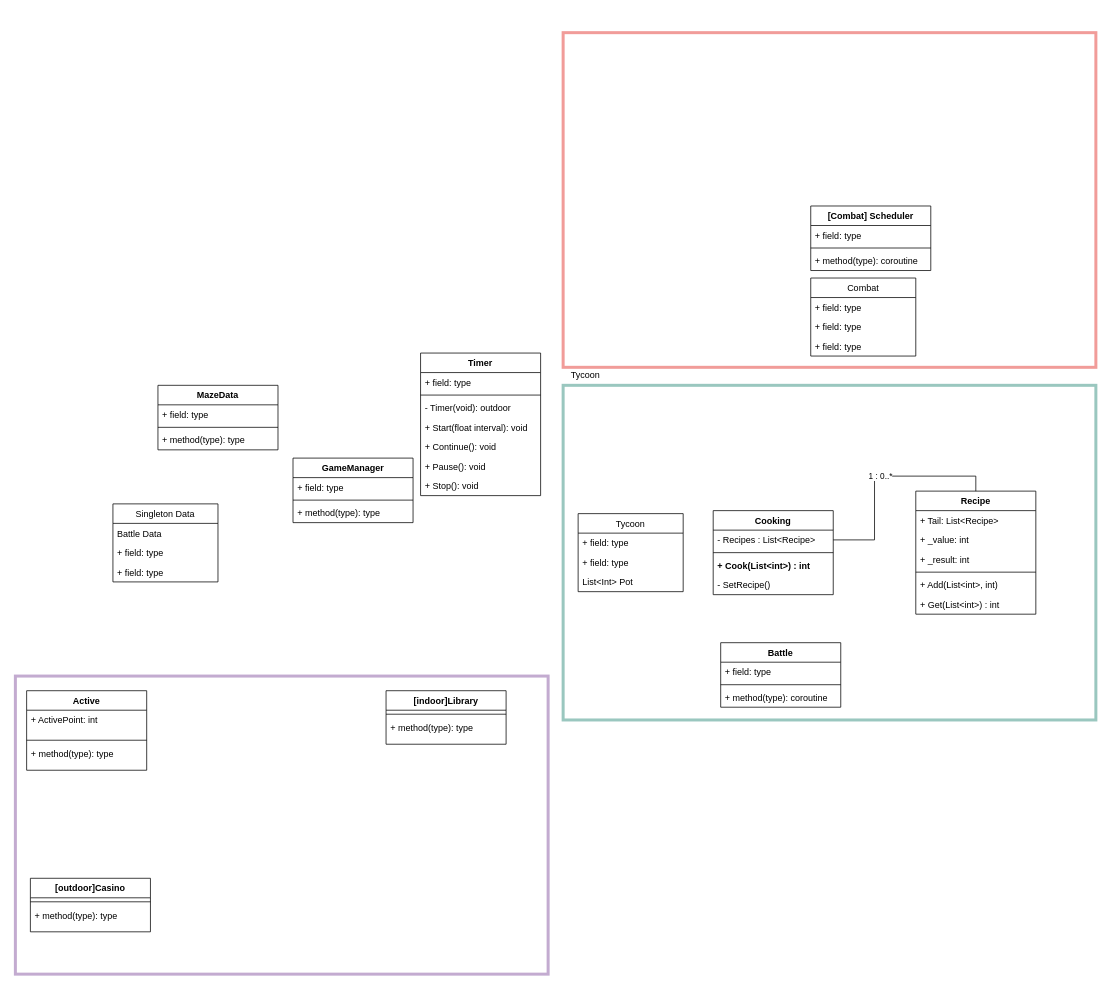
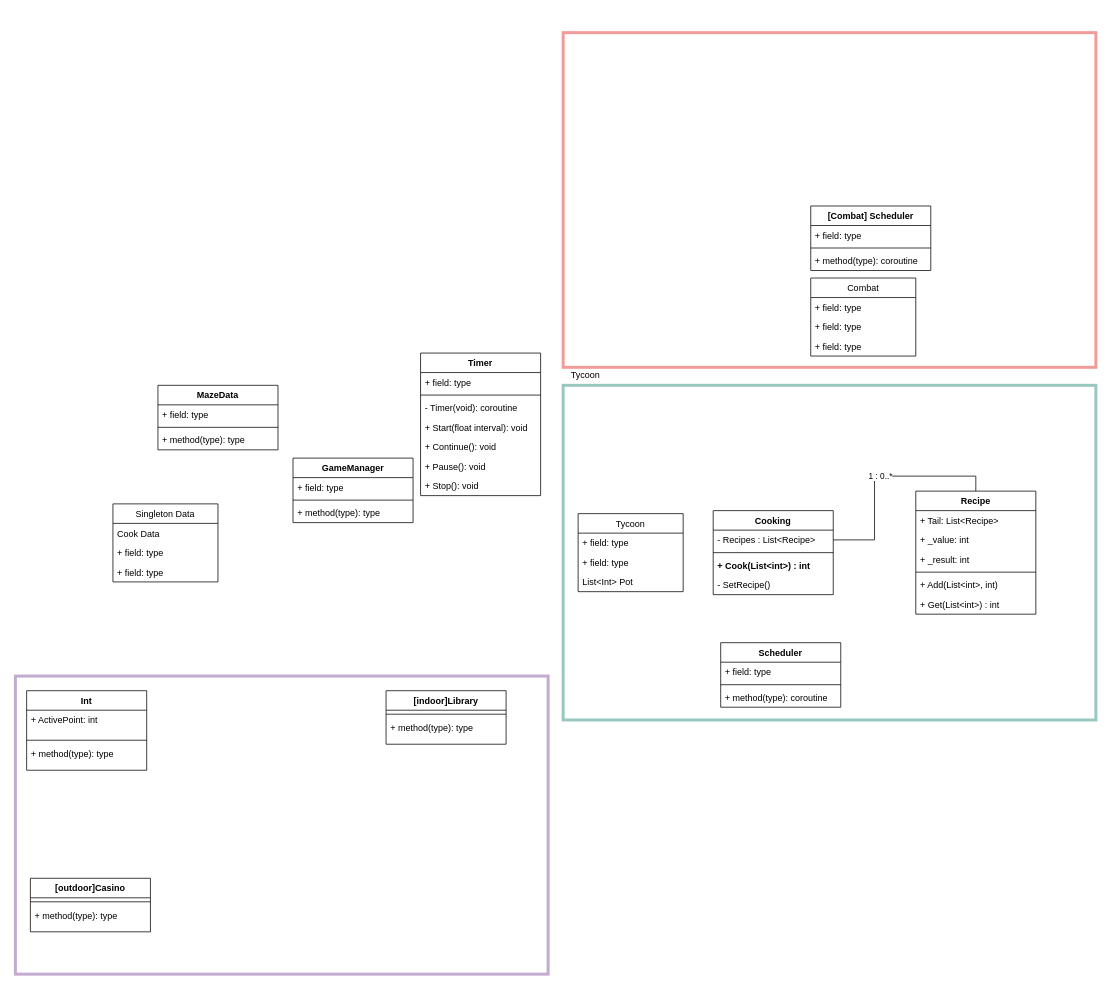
node "- Timer(void): outdoor": label "- Timer(void): outdoor" -> "- Timer(void): coroutine"
node "Battle Data": label "Battle Data" -> "Cook Data"
node "Battle": label "Battle" -> "Scheduler"
node "Active": label "Active" -> "Int"
